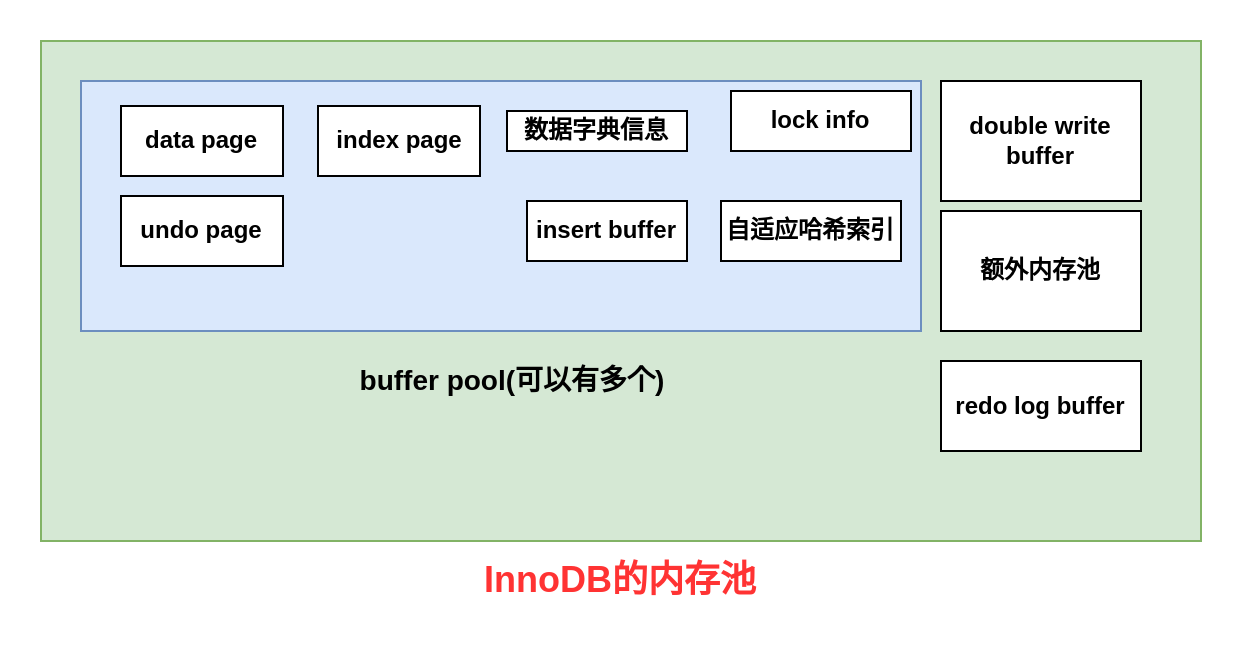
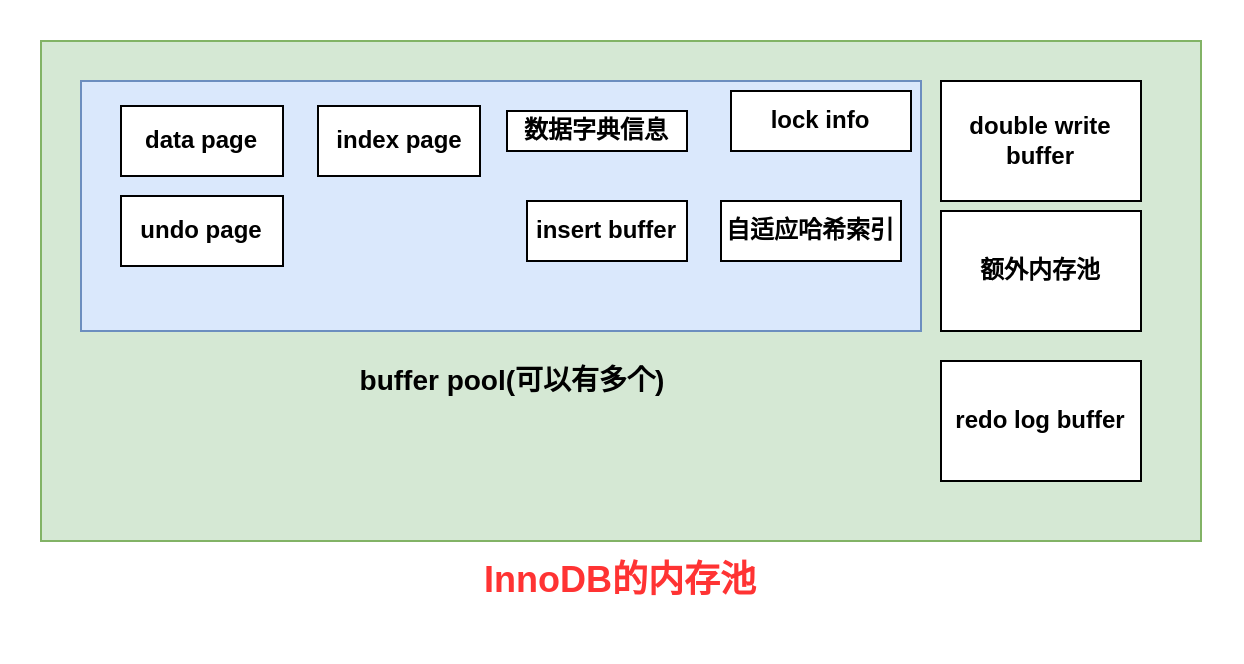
node "redo log buffer": size 200x90 -> 200x120
